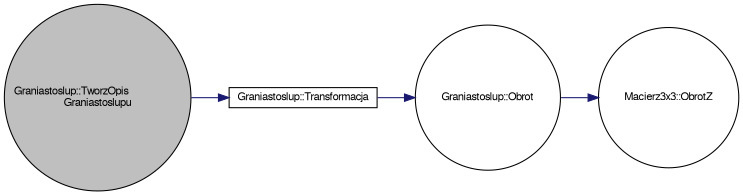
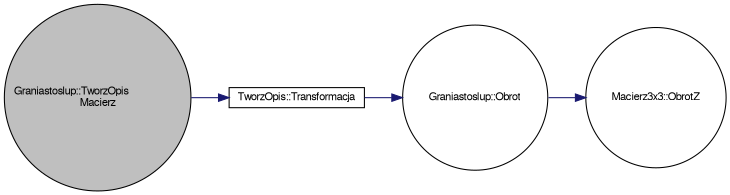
node "Graniastoslup::TworzOpis Graniastoslupu": label "Graniastoslup::TworzOpis Graniastoslupu" -> "Graniastoslup::TworzOpis Macierz"
node "Graniastoslup::Transformacja": label "Graniastoslup::Transformacja" -> "TworzOpis::Transformacja"
